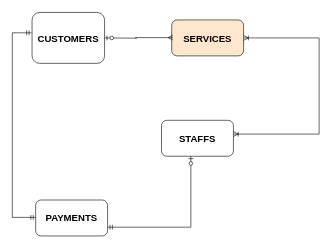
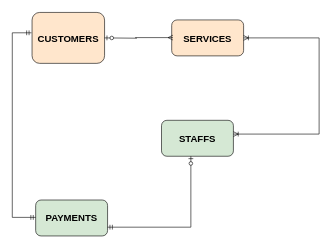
node "CUSTOMERS": fillcolor #ffffff -> #ffe6cc
node "STAFFS": fillcolor #ffffff -> #d5e8d4
node "PAYMENTS": fillcolor #ffffff -> #d5e8d4
